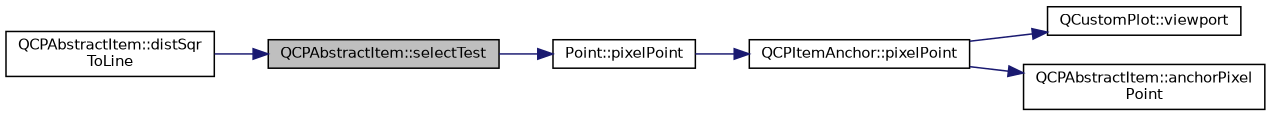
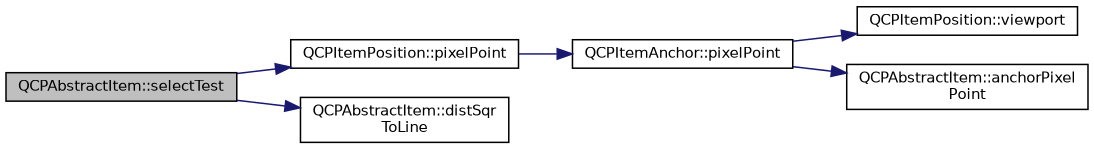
node "QCustomPlot::viewport": label "QCustomPlot::viewport" -> "QCPItemPosition::viewport"
edge "QCPAbstractItem::distSqr ToLine" -> "QCPAbstractItem::selectTest": reversed
node "Point::pixelPoint": label "Point::pixelPoint" -> "QCPItemPosition::pixelPoint"
